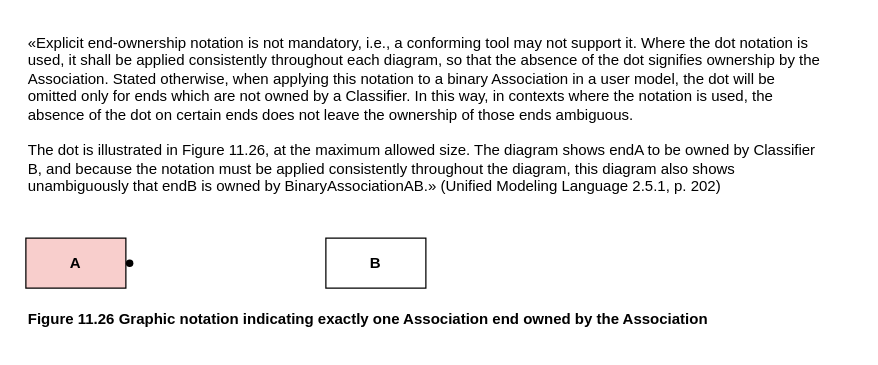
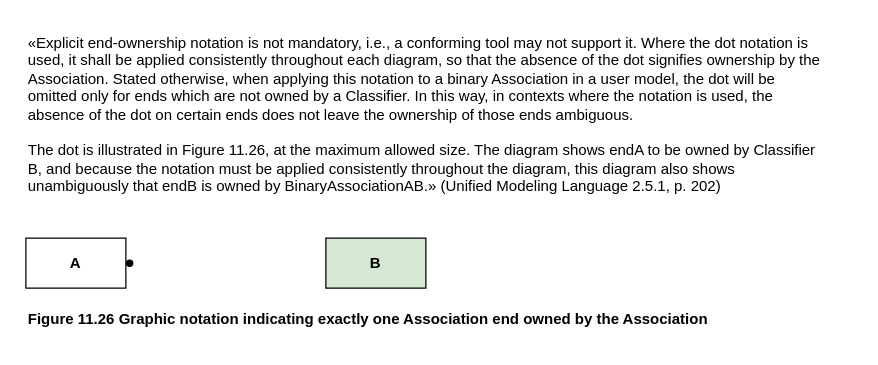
node "A": fillcolor #f8cecc -> #ffffff
node "B": fillcolor #ffffff -> #d5e8d4
